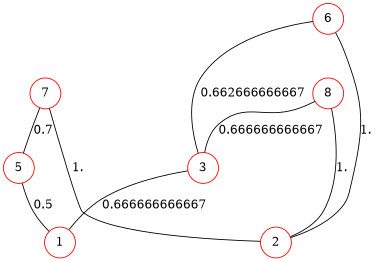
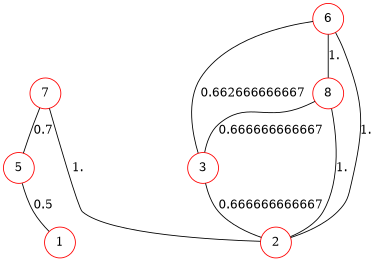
edge "6" -- "8": added, label "1."
edge "3" -- "1": now "3" -- "2"
